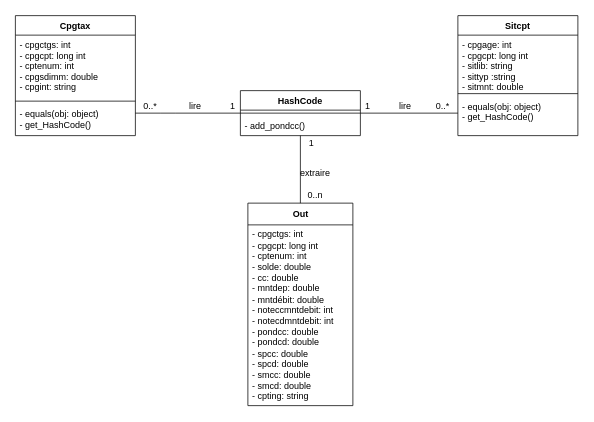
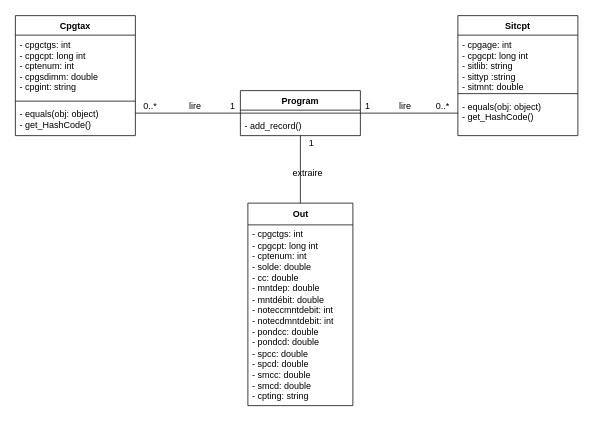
node "HashCode": label "HashCode" -> "Program"
node "- add_pondcc()": label "- add_pondcc()" -> "- add_record()"
node "extraire": moved (315, 173) -> (308, 173)
node "0..n": removed
